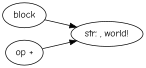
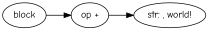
edge "block" -> "str: , world!": now "block" -> "op +"
